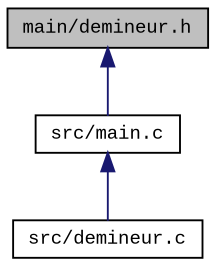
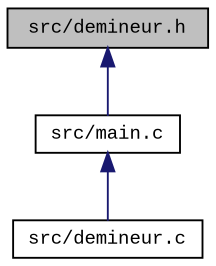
node "main/demineur.h": label "main/demineur.h" -> "src/demineur.h"
